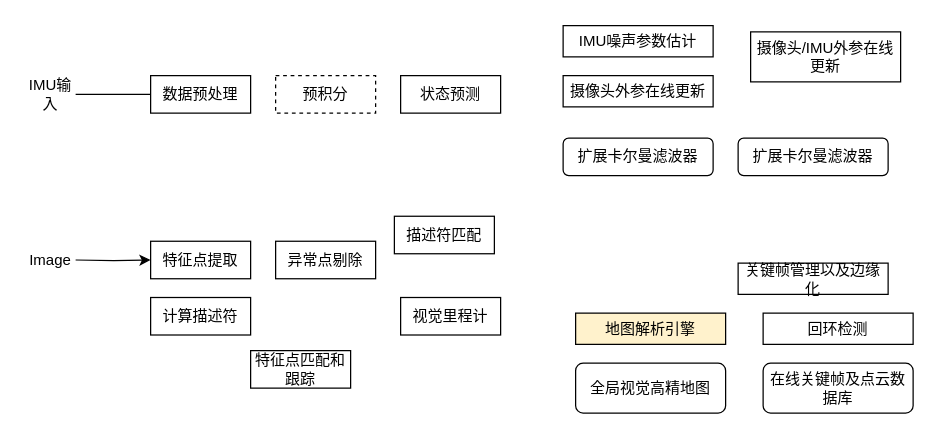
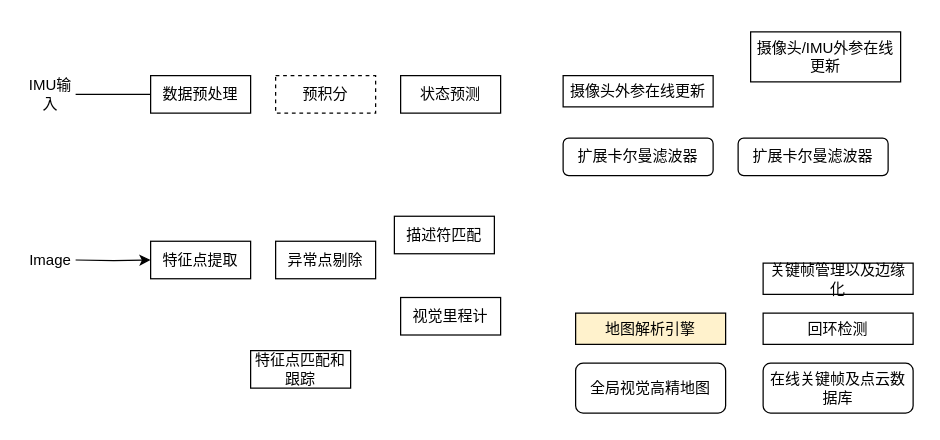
node "IMU噪声参数估计": removed
node "关键帧管理以及边缘化": moved (813, 279) -> (838, 279)
node "计算描述符": removed
